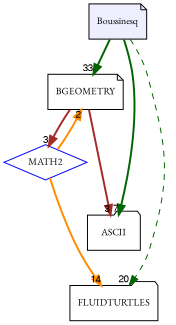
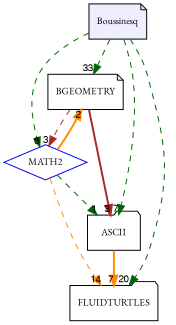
edge "Boussinesq" -> "BGEOMETRY": style bold -> dashed
edge "Boussinesq" -> "MATH2": added
edge "Boussinesq" -> "ASCII": style bold -> dashed
edge "BGEOMETRY" -> "MATH2": style bold -> dashed
edge "MATH2" -> "ASCII": added
edge "MATH2" -> "FLUIDTURTLES": style bold -> dashed
edge "ASCII" -> "FLUIDTURTLES": added
